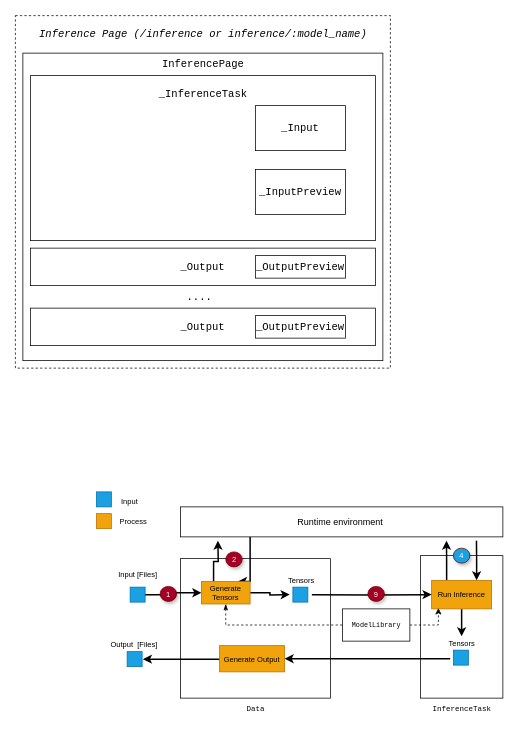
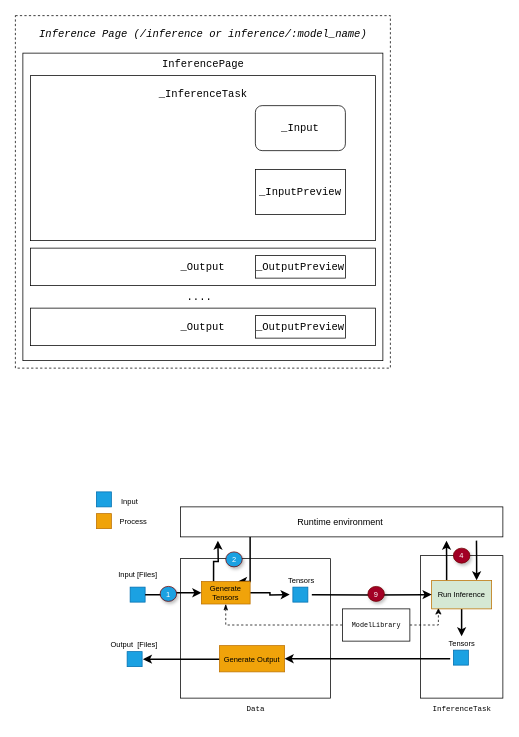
node "_Input": shape rectangle -> rounded rectangle
node "4": fillcolor #1ba1e2 -> #a20025
node "2": fillcolor #a20025 -> #1ba1e2
node "1": fillcolor #a20025 -> #1ba1e2
node "Run Inference": fillcolor #f0a30a -> #d5e8d4
